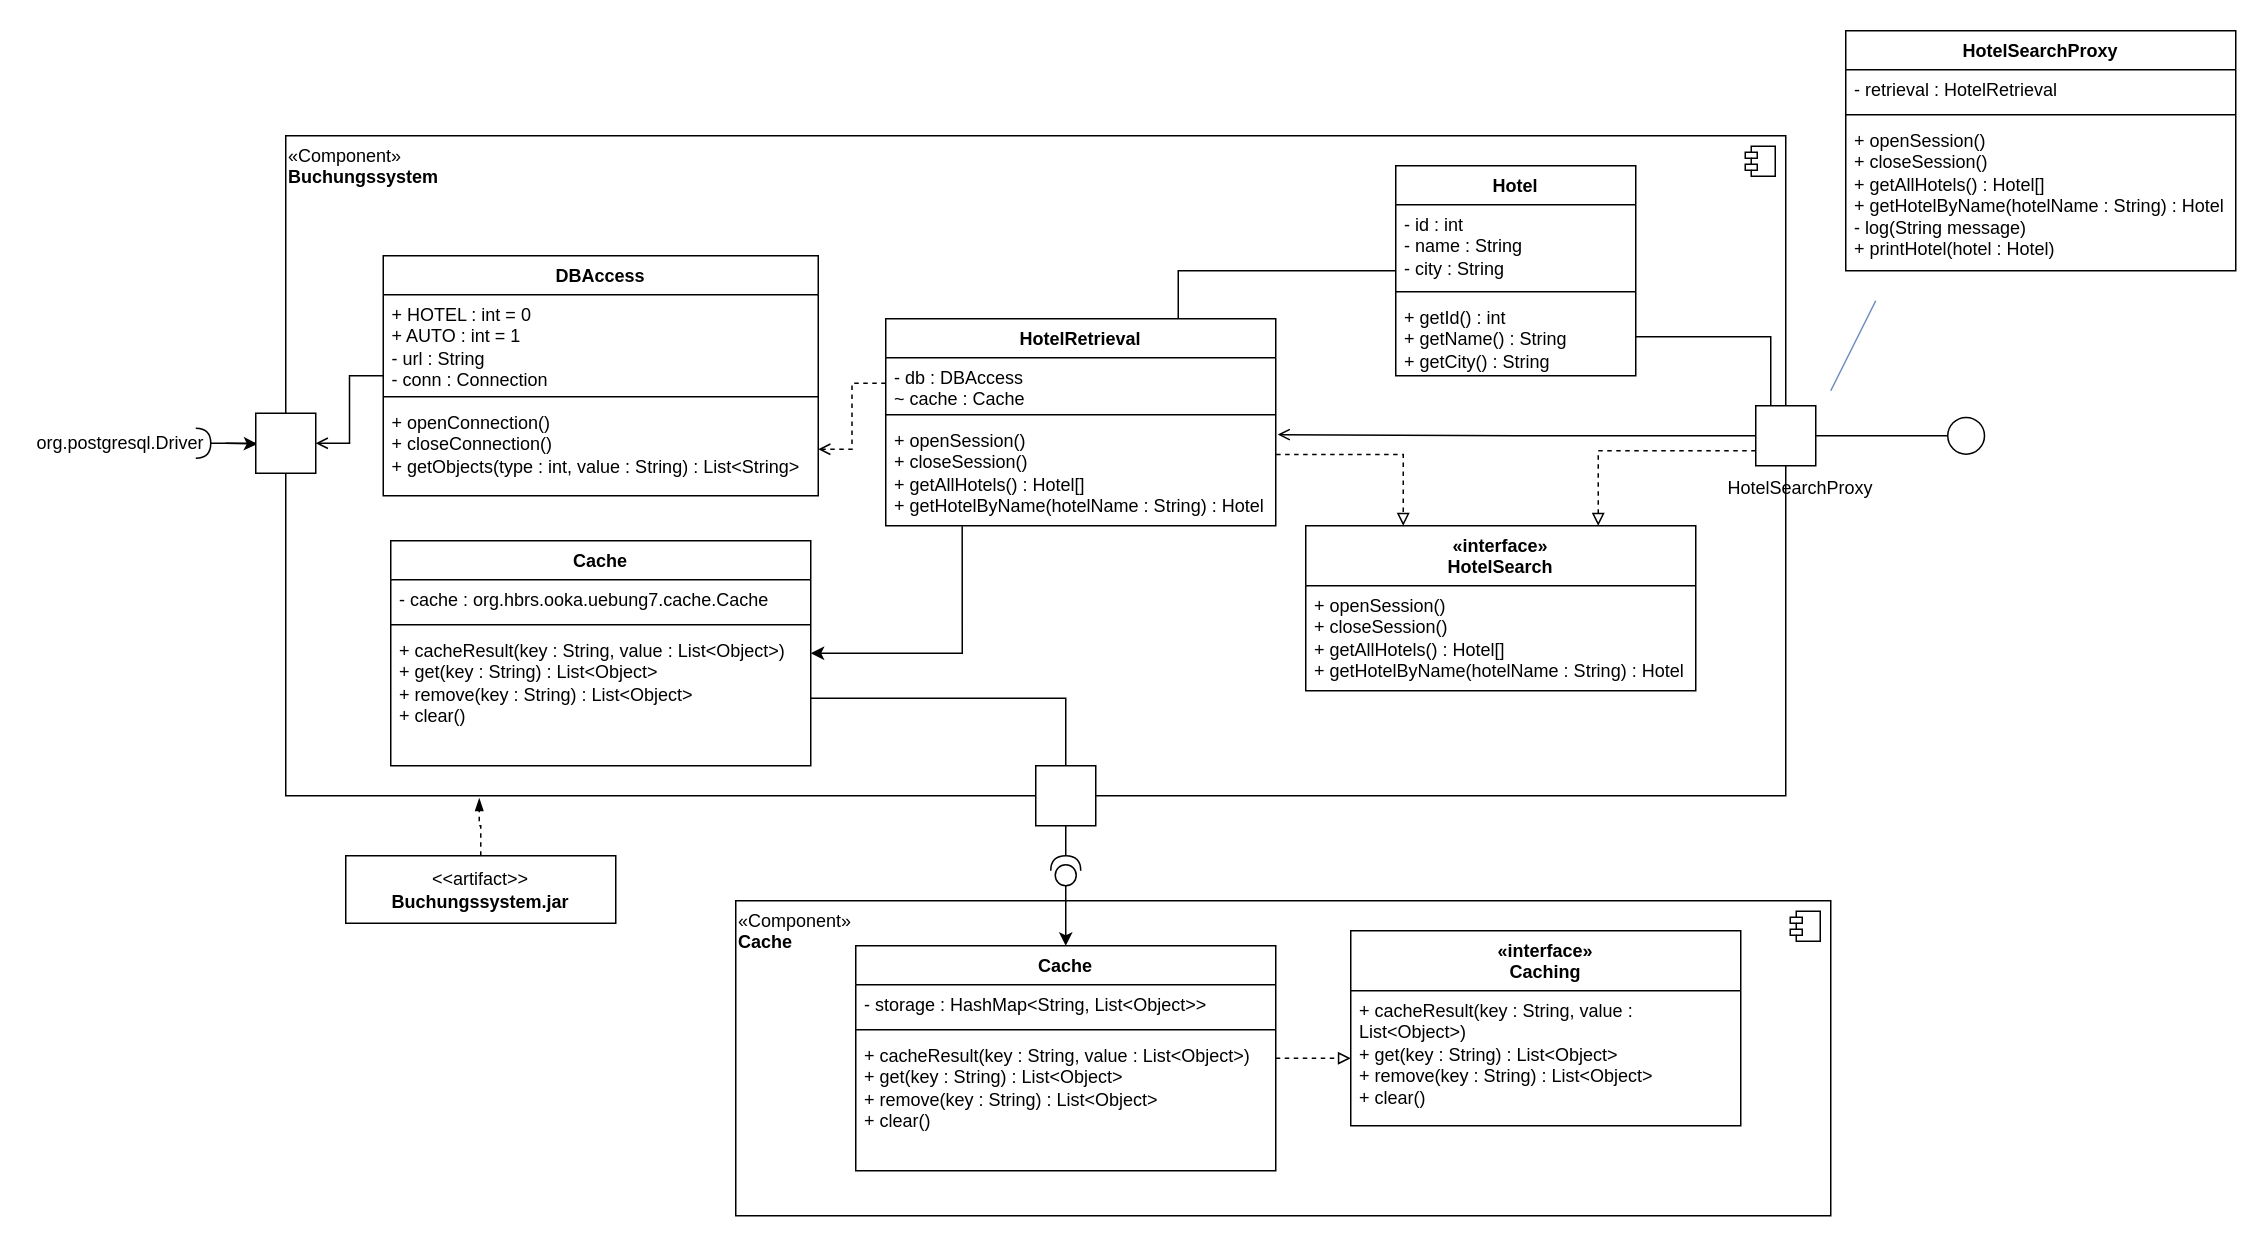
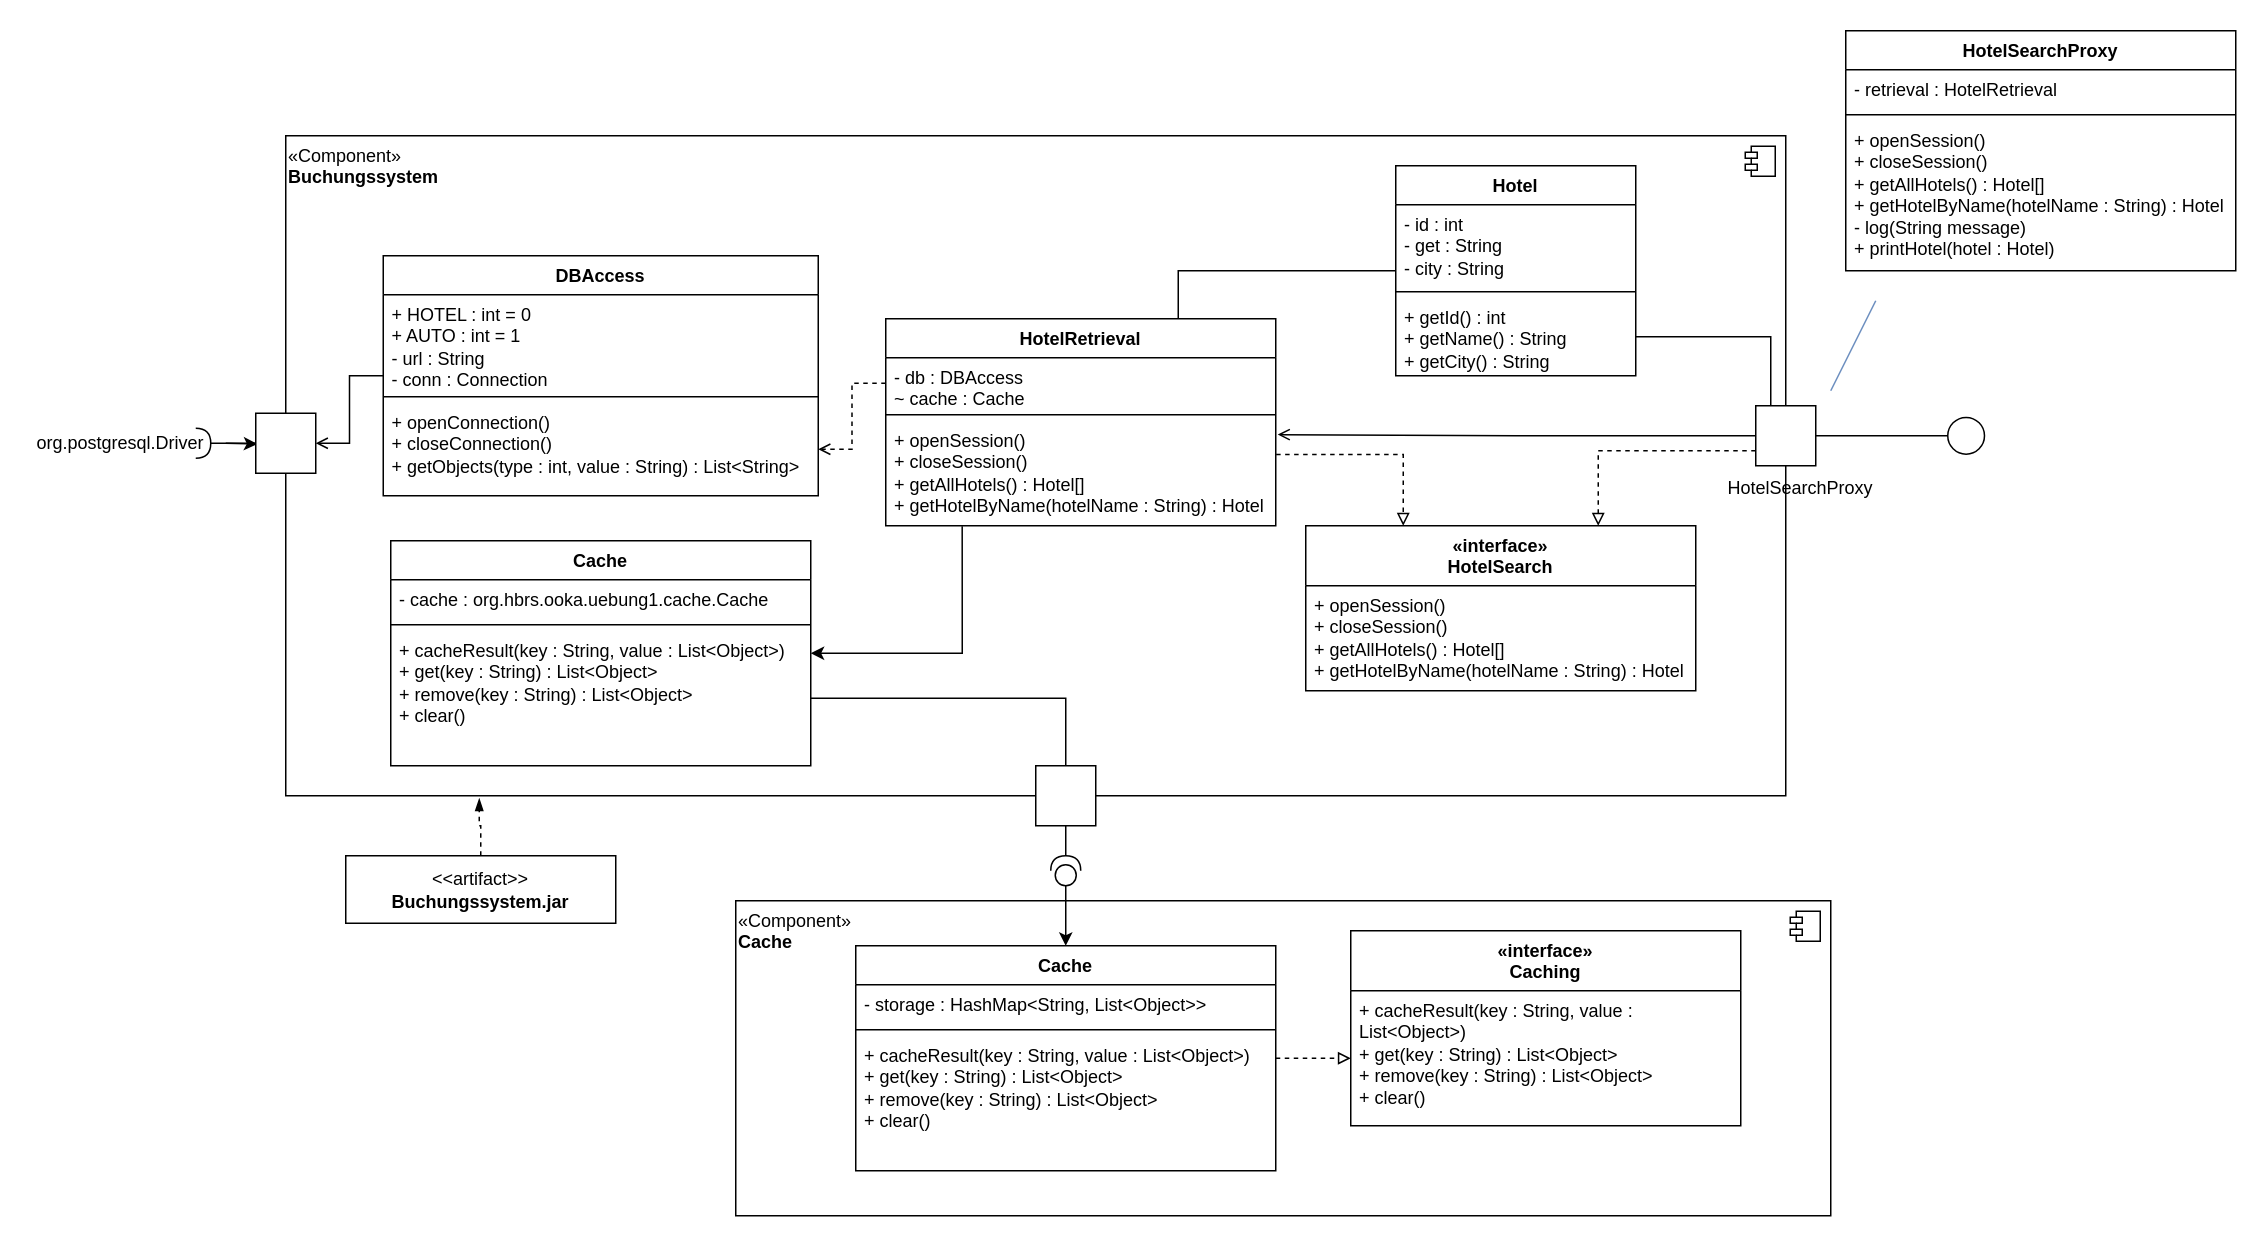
node "- id : int - name : String - city : String": label "- id : int - name : String - city : String" -> "- id : int - get : String - city : String"
node "- cache : org.hbrs.ooka.uebung7.cache.Cache": label "- cache : org.hbrs.ooka.uebung7.cache.Cache" -> "- cache : org.hbrs.ooka.uebung1.cache.Cache"
